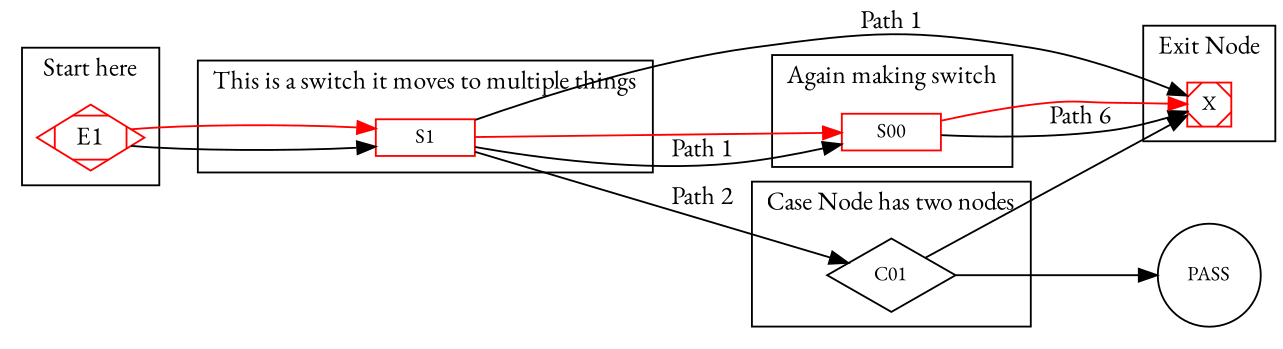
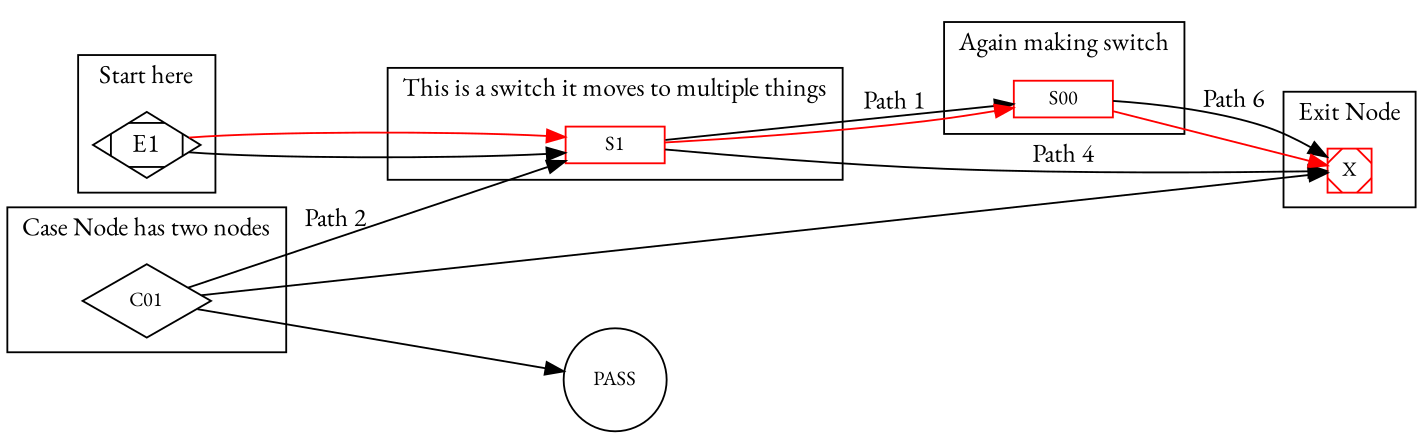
edge "S1" -> "X": label "Path 1" -> "Path 4"
node "E1": color red -> black
edge "S1" -> "C01": reversed
